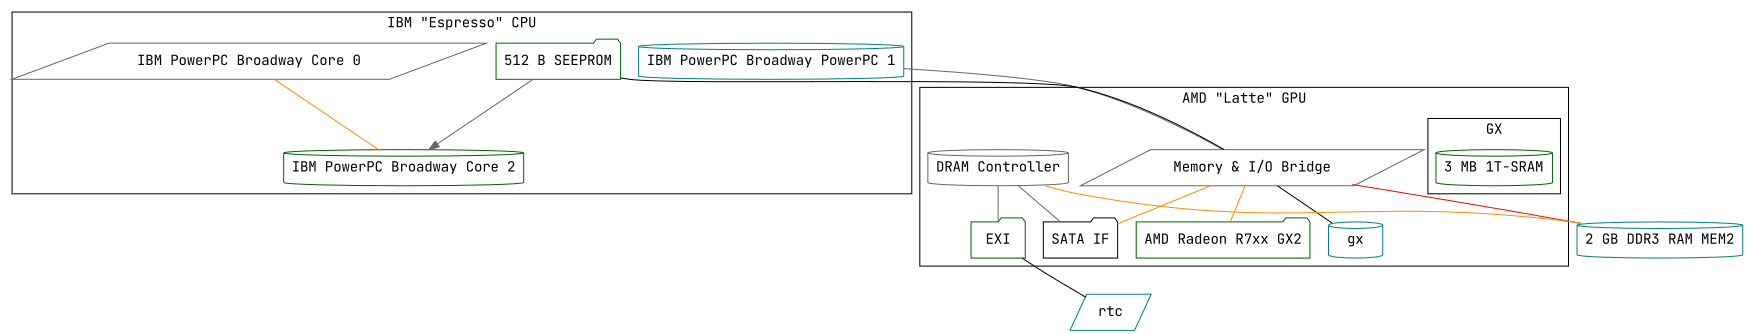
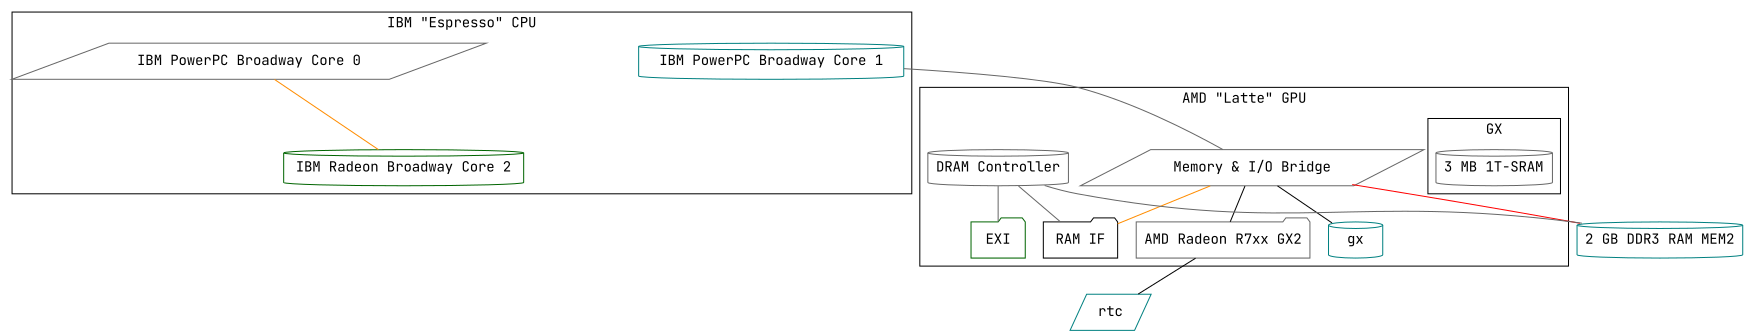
node "512 B SEEPROM": removed
node "IBM PowerPC Broadway PowerPC 1": label "IBM PowerPC Broadway PowerPC 1" -> "IBM PowerPC Broadway Core 1"
node "IBM PowerPC Broadway Core 2": label "IBM PowerPC Broadway Core 2" -> "IBM Radeon Broadway Core 2"
node "3 MB 1T-SRAM": color darkgreen -> gray40
edge "Memory & I/O Bridge" -- "AMD Radeon R7xx GX2": color darkorange -> black
edge "DRAM Controller" -- "2 GB DDR3 RAM MEM2": color darkorange -> gray40
node "SATA IF": label "SATA IF" -> "RAM IF"
node "AMD Radeon R7xx GX2": color darkgreen -> gray40
edge "EXI" -- "rtc": now "AMD Radeon R7xx GX2" -- "rtc"
